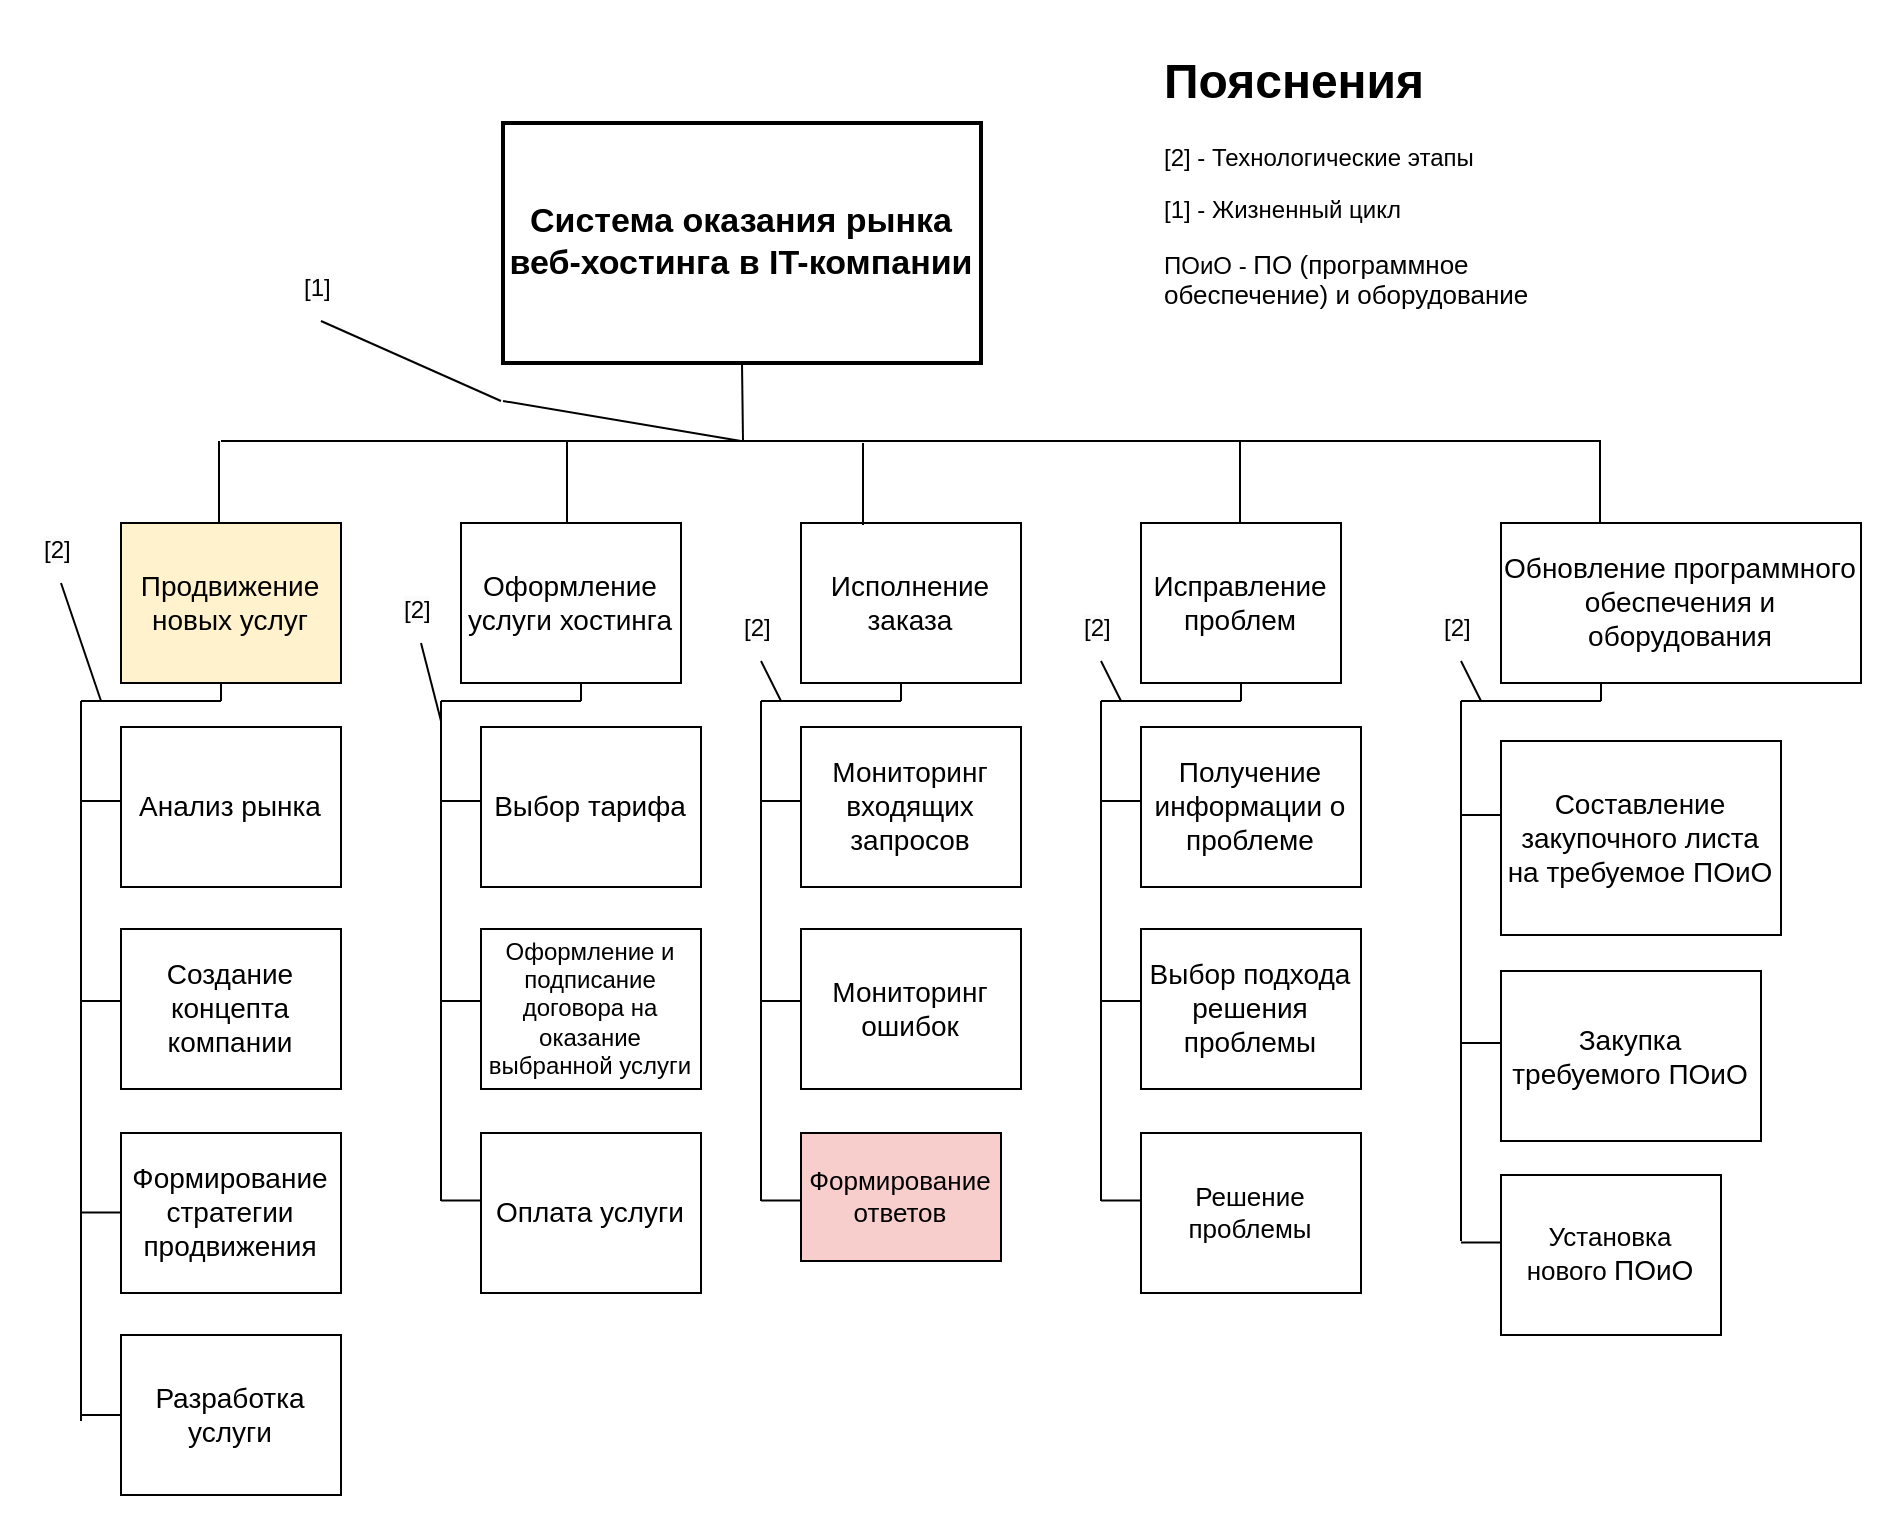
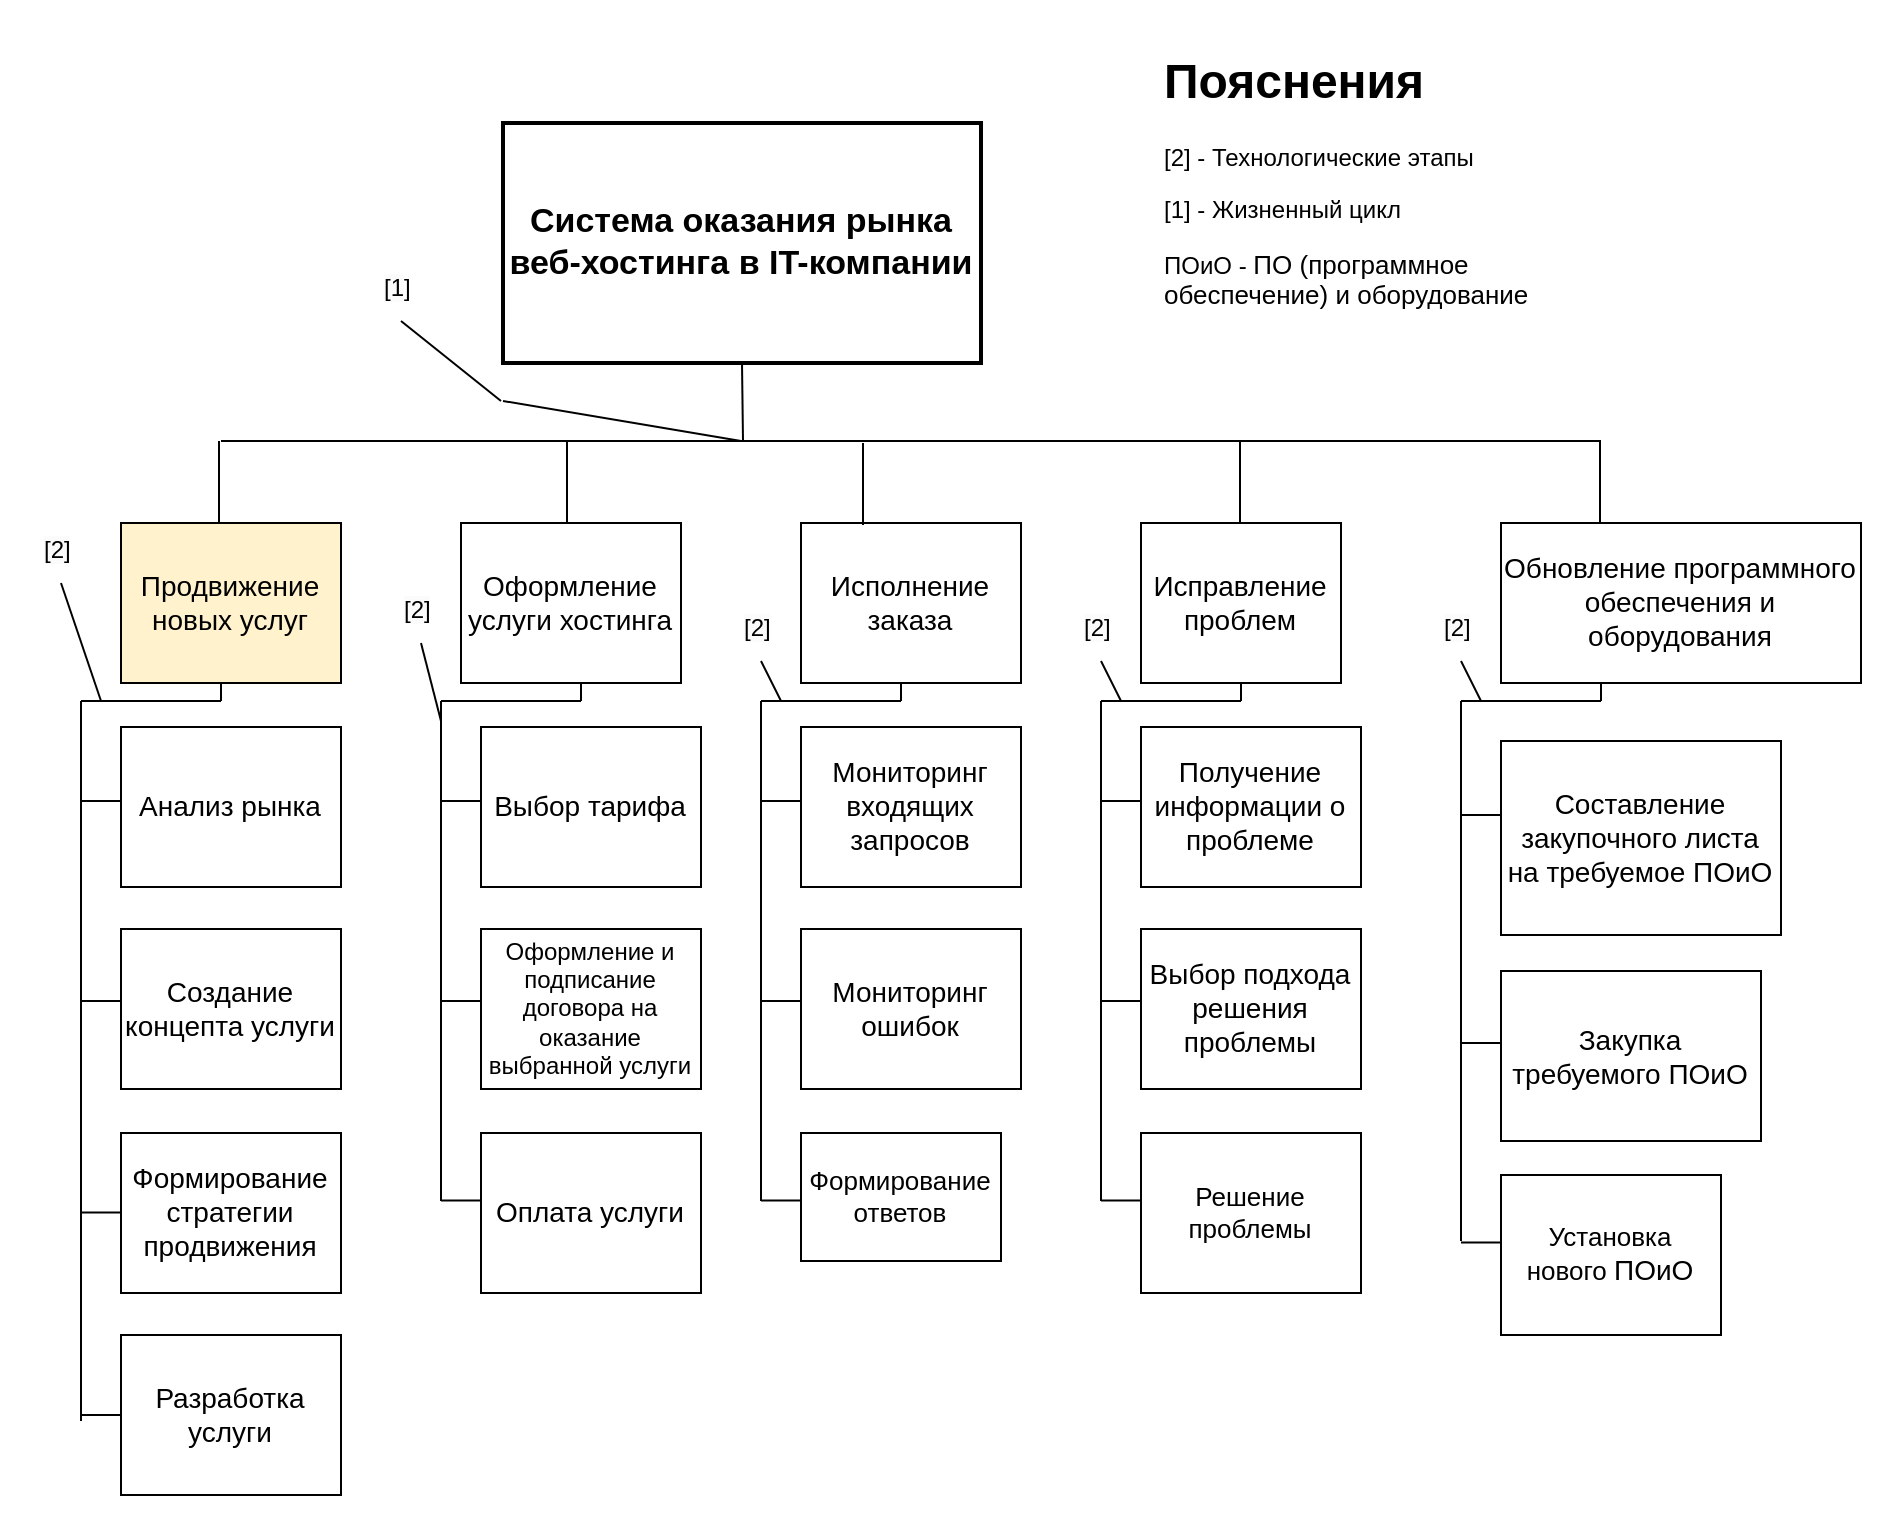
node "[1]": moved (321, 291) -> (401, 291)
node "Создание концепта компании": label "Создание концепта компании" -> "Создание концепта услуги"
node "Формирование ответов": fillcolor #f8cecc -> #ffffff
